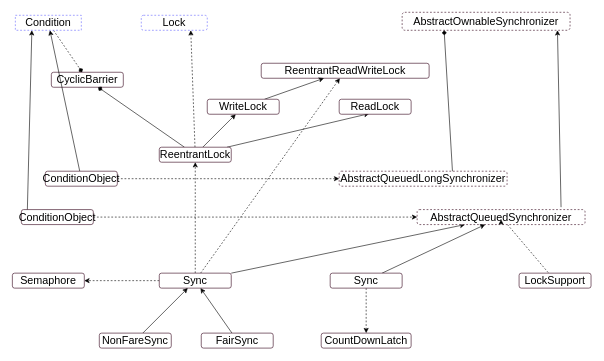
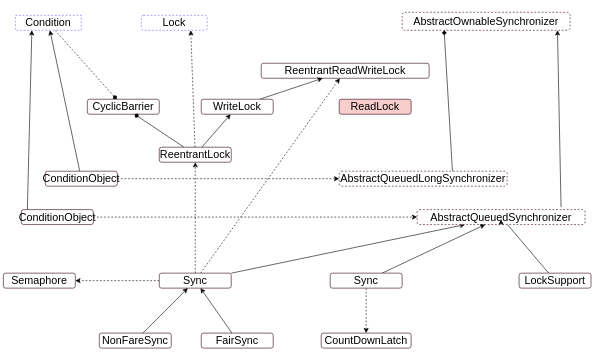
node "CyclicBarrier": moved (87, 80) -> (123, 107)
node "WriteLock": moved (243, 107) -> (237, 107)
node "ReadLock": fillcolor #ffffff -> #f8cecc
edge "ReentrantLock" -> "ReadLock": removed
edge "AbstractQueuedSynchronizer" -- "LockSupport": style dashed -> solid
node "Semaphore": moved (48, 281) -> (39, 281)
